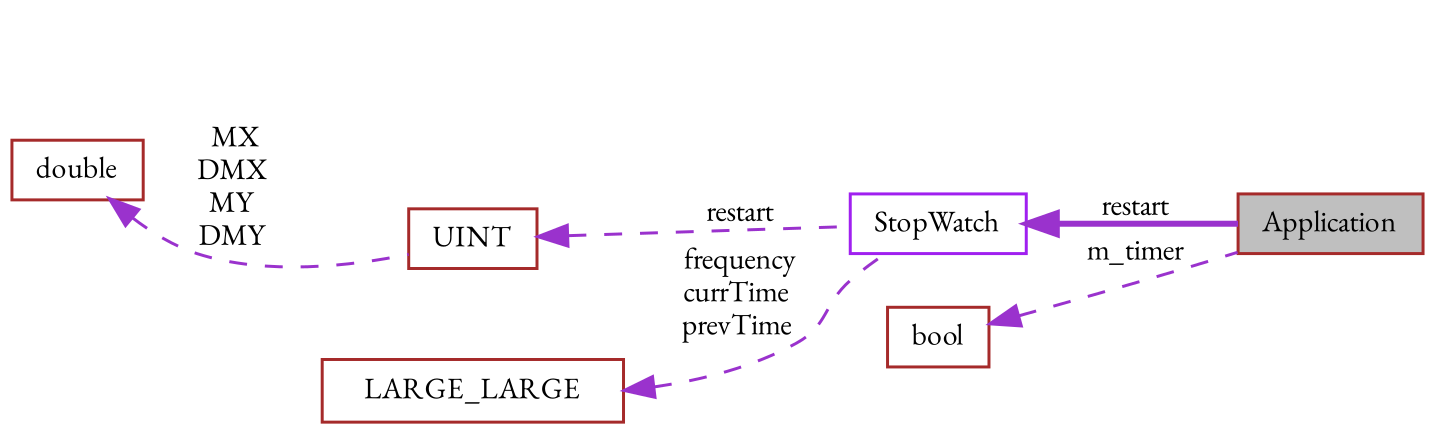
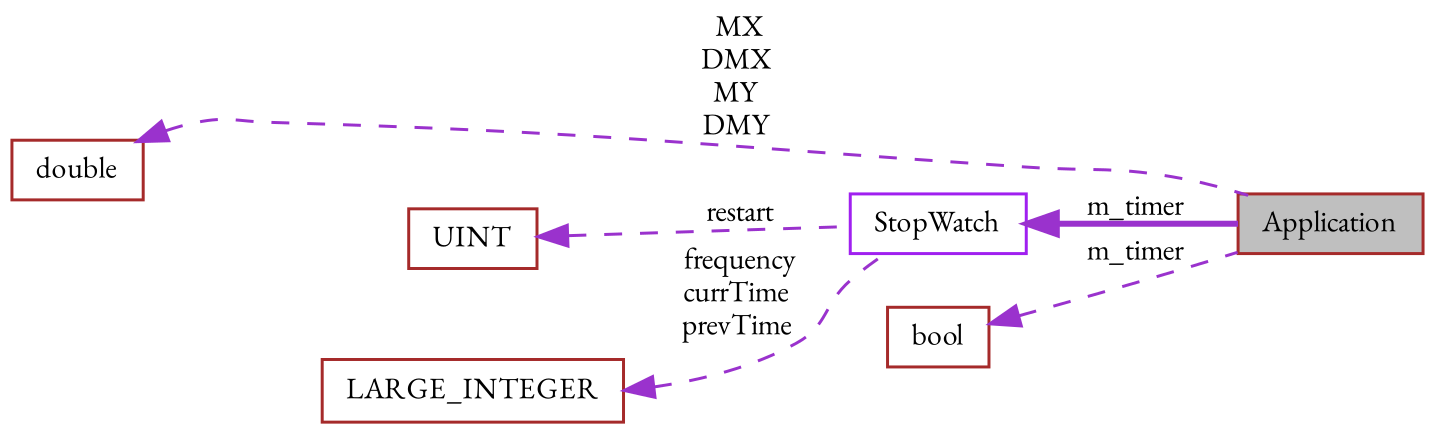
edge "Application" -> "StopWatch": label " restart" -> " m_timer"
edge "UINT" -> "double": now "Application" -> "double"
node "LARGE_LARGE": label "LARGE_LARGE" -> "LARGE_INTEGER"
